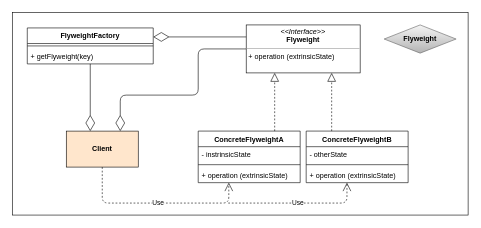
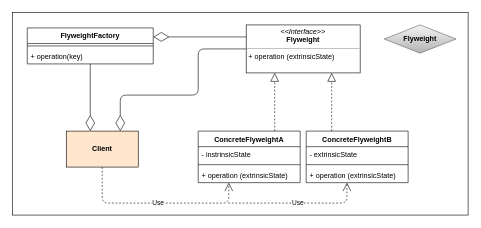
node "+ getFlyweight(key)": label "+ getFlyweight(key)" -> "+ operation(key)"
node "- otherState": label "- otherState" -> "- extrinsicState"
